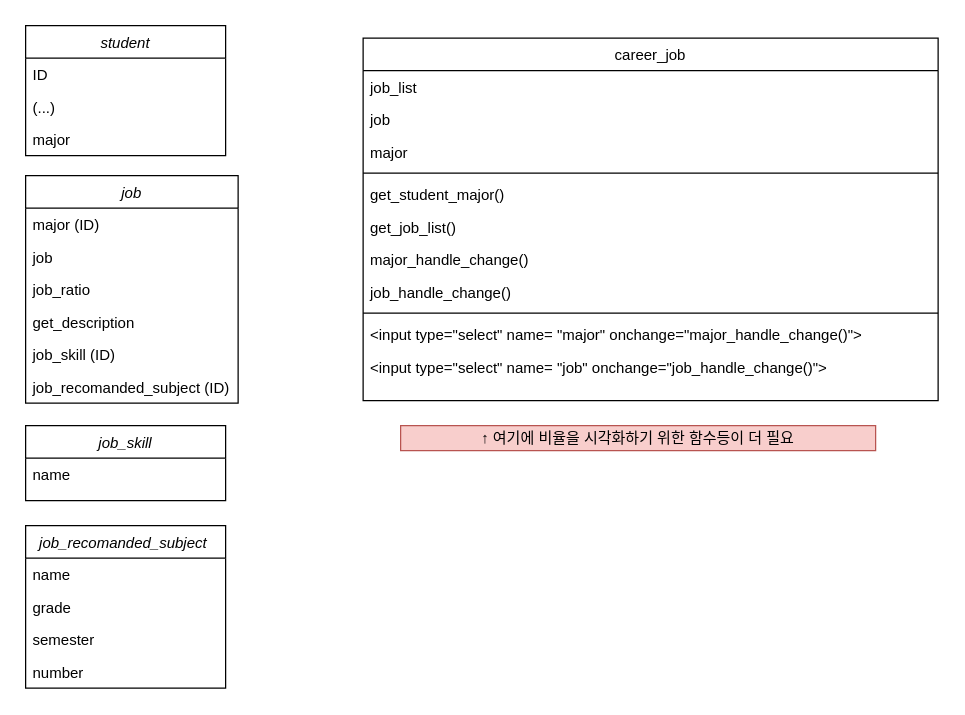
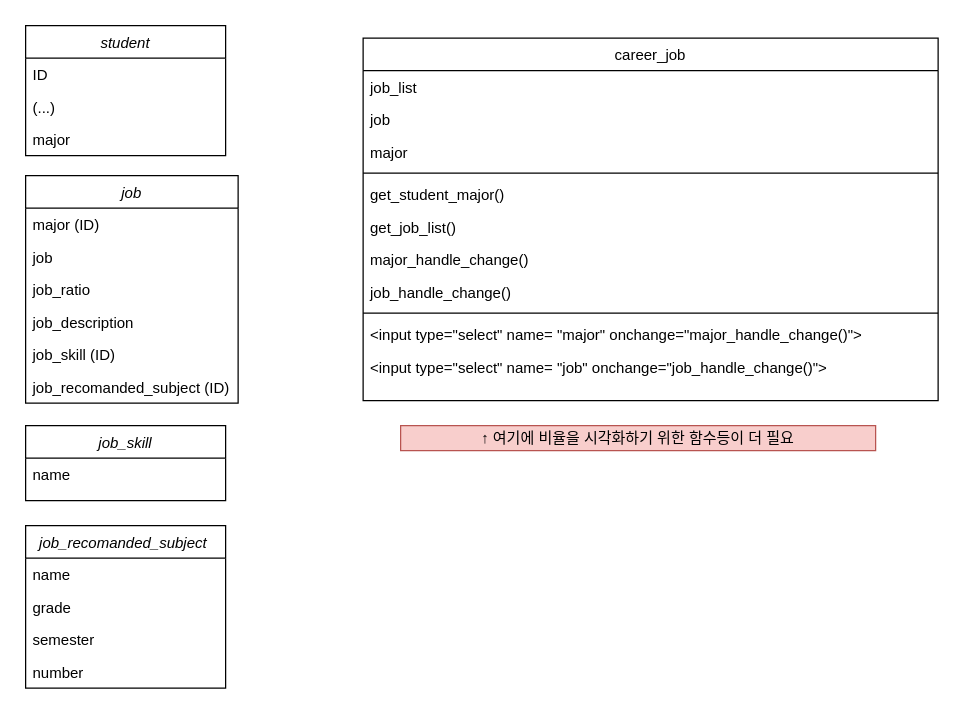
node "get_description": label "get_description" -> "job_description"
